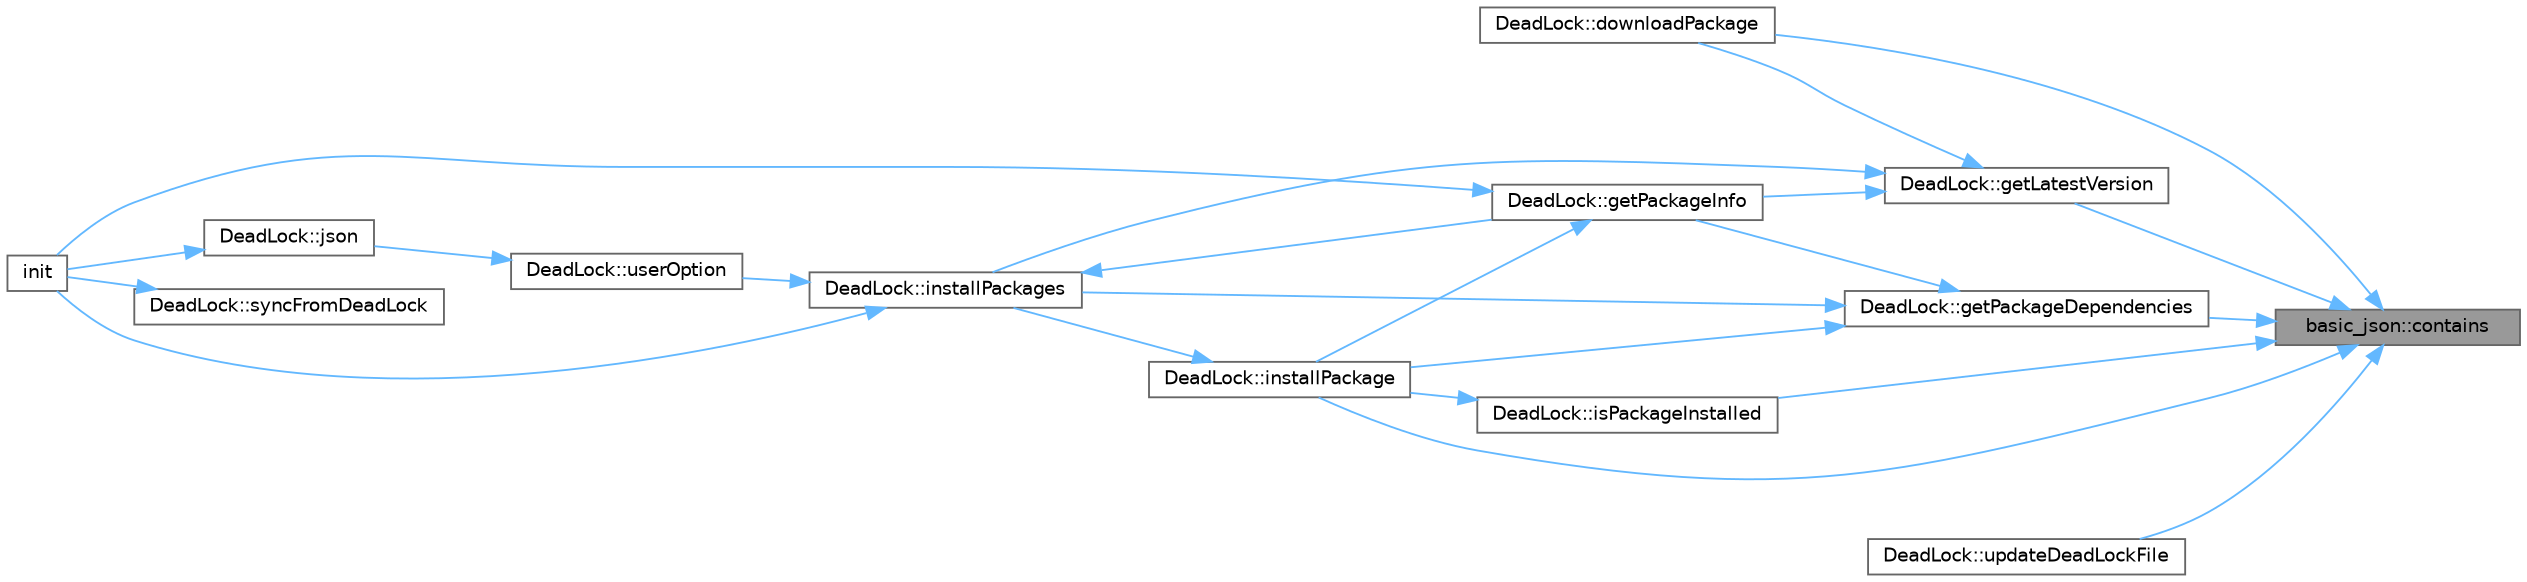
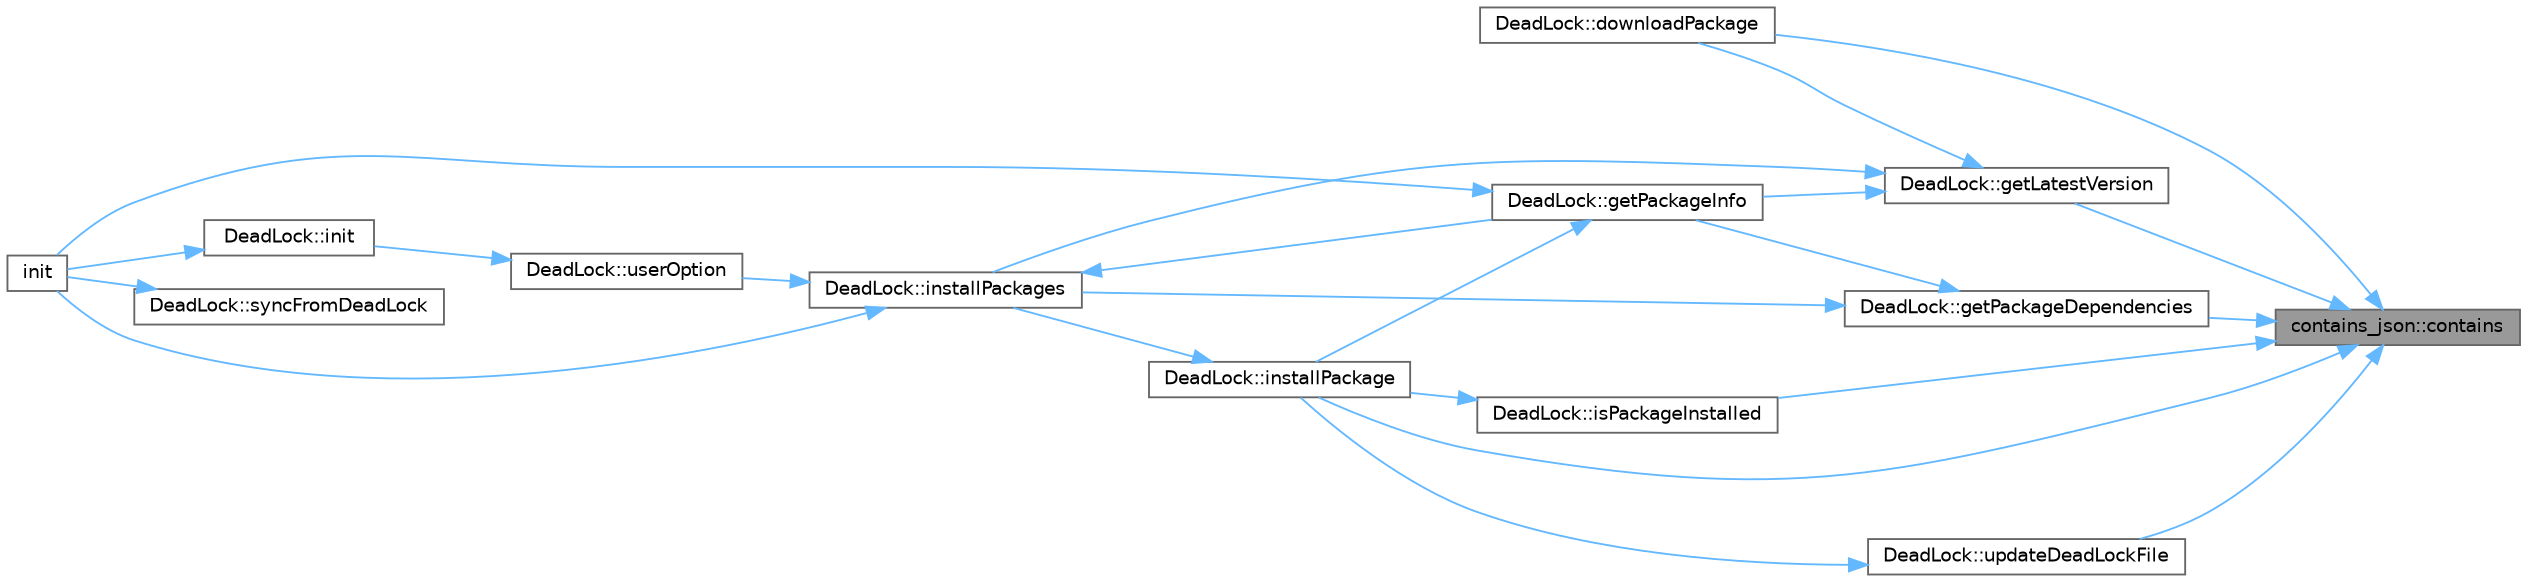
node "DeadLock::json": label "DeadLock::json" -> "DeadLock::init"
node "basic_json::contains": label "basic_json::contains" -> "contains_json::contains"
edge "DeadLock::installPackage" -> "DeadLock::getPackageDependencies": now "DeadLock::installPackage" -> "DeadLock::updateDeadLockFile"
